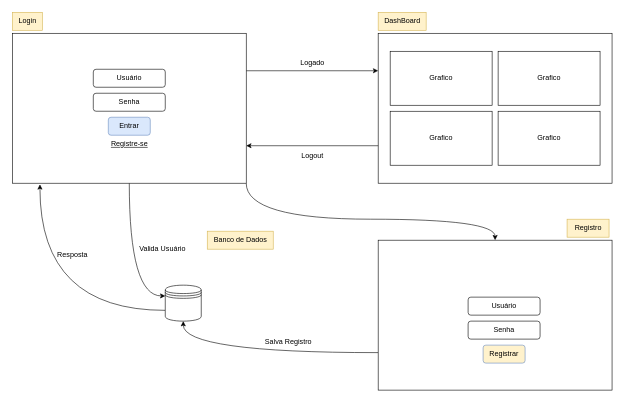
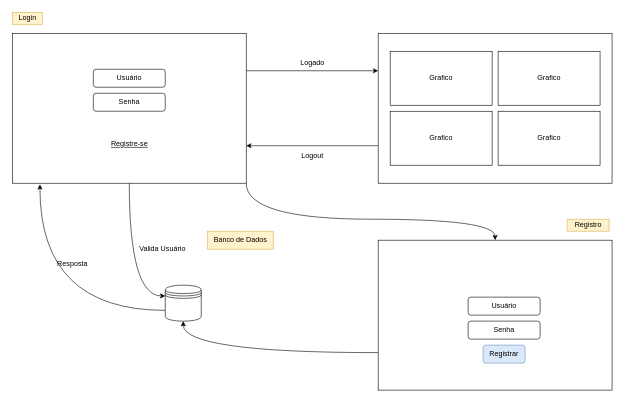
node "Login": size 30x18 -> 30x12
node "DashBoard": removed
node "Entrar": removed
node "Registro": size 42x18 -> 42x12
node "Resposta": moved (72, 255) -> (72, 264)
node "Salva Registro": removed
node "Registrar": fillcolor #fff2cc -> #dae8fc
